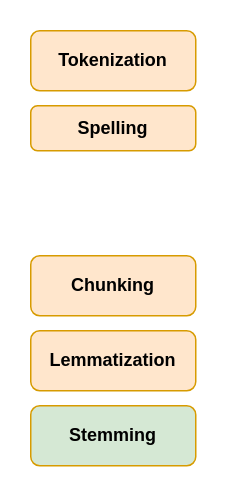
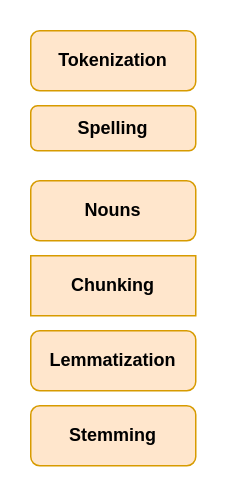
node "Nouns": added
node "Chunking": shape rounded rectangle -> rectangle
node "Stemming": fillcolor #d5e8d4 -> #ffe6cc
